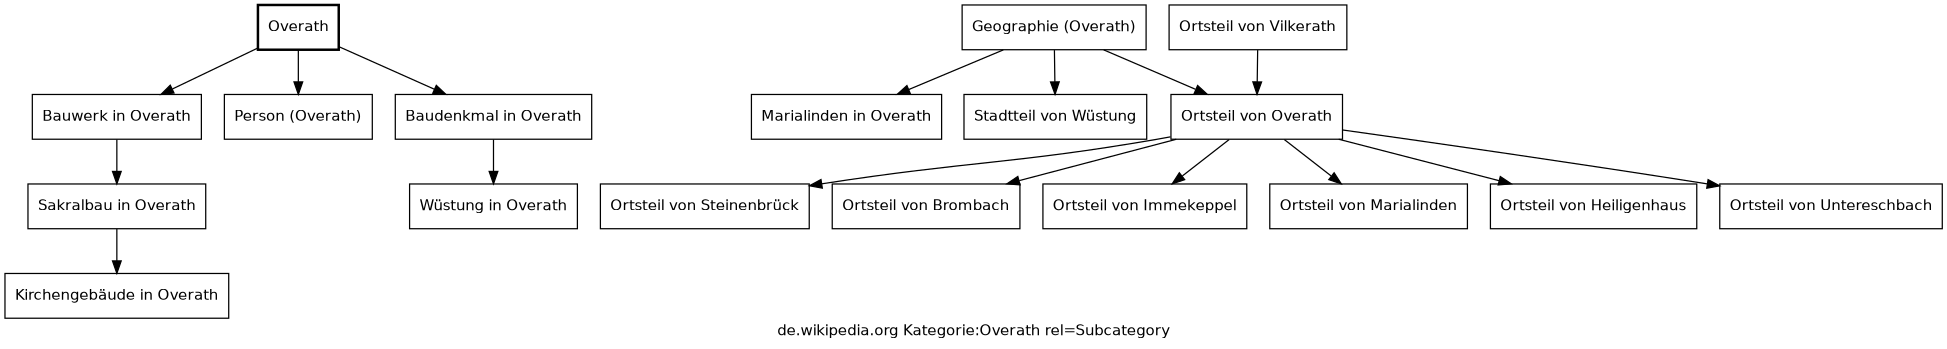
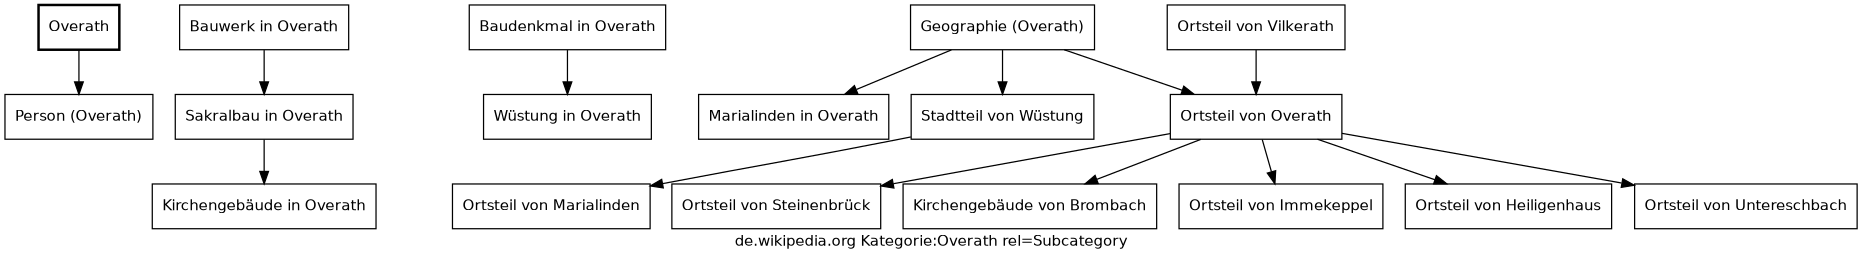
edge "Overath" -> "Baudenkmal in Overath": removed
edge "Overath" -> "Bauwerk in Overath": removed
edge "Ortsteil von Overath" -> "Ortsteil von Marialinden": now "Stadtteil von Wüstung" -> "Ortsteil von Marialinden"
node "Ortsteil von Brombach": label "Ortsteil von Brombach" -> "Kirchengebäude von Brombach"
